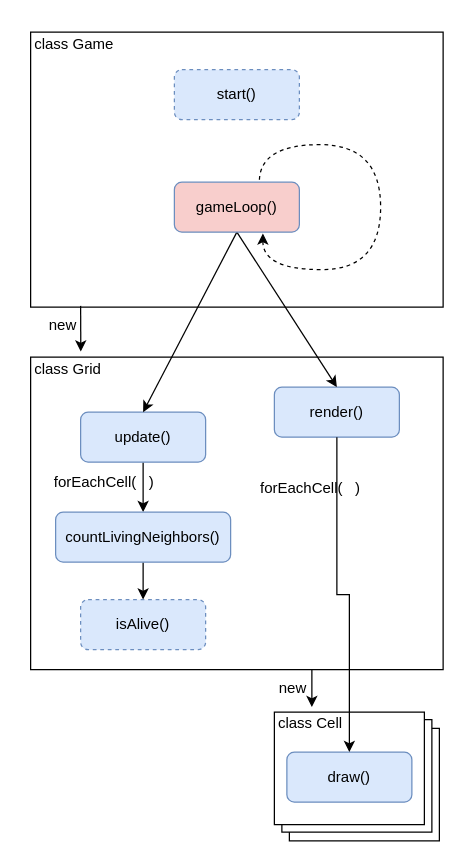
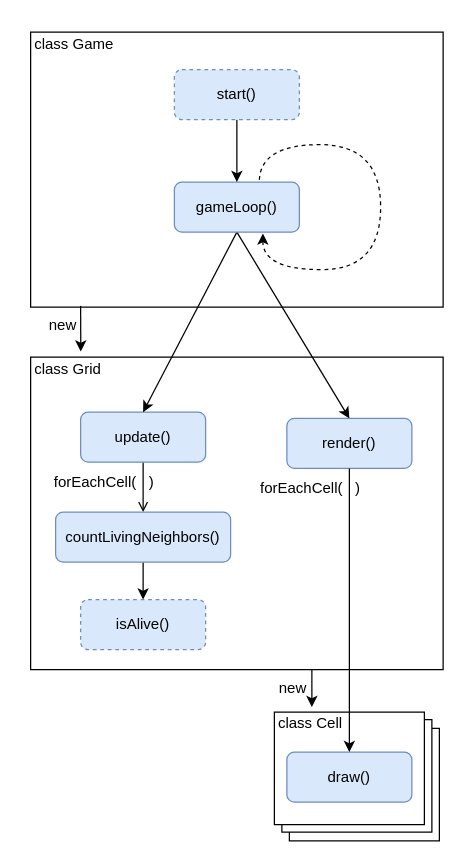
edge "start()" -> "gameLoop()": added
node "gameLoop()": fillcolor #f8cecc -> #dae8fc
node "render()": moved (337, 412) -> (349, 443)
edge "update()" -> "countLivingNeighbors()": arrowhead classic -> open
